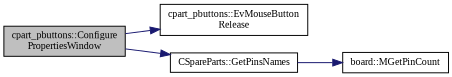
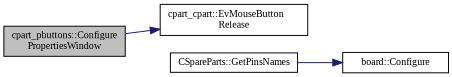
node "cpart_pbuttons::EvMouseButton Release": label "cpart_pbuttons::EvMouseButton Release" -> "cpart_cpart::EvMouseButton Release"
edge "cpart_pbuttons::Configure PropertiesWindow" -> "CSpareParts::GetPinsNames": removed
node "board::MGetPinCount": label "board::MGetPinCount" -> "board::Configure"
